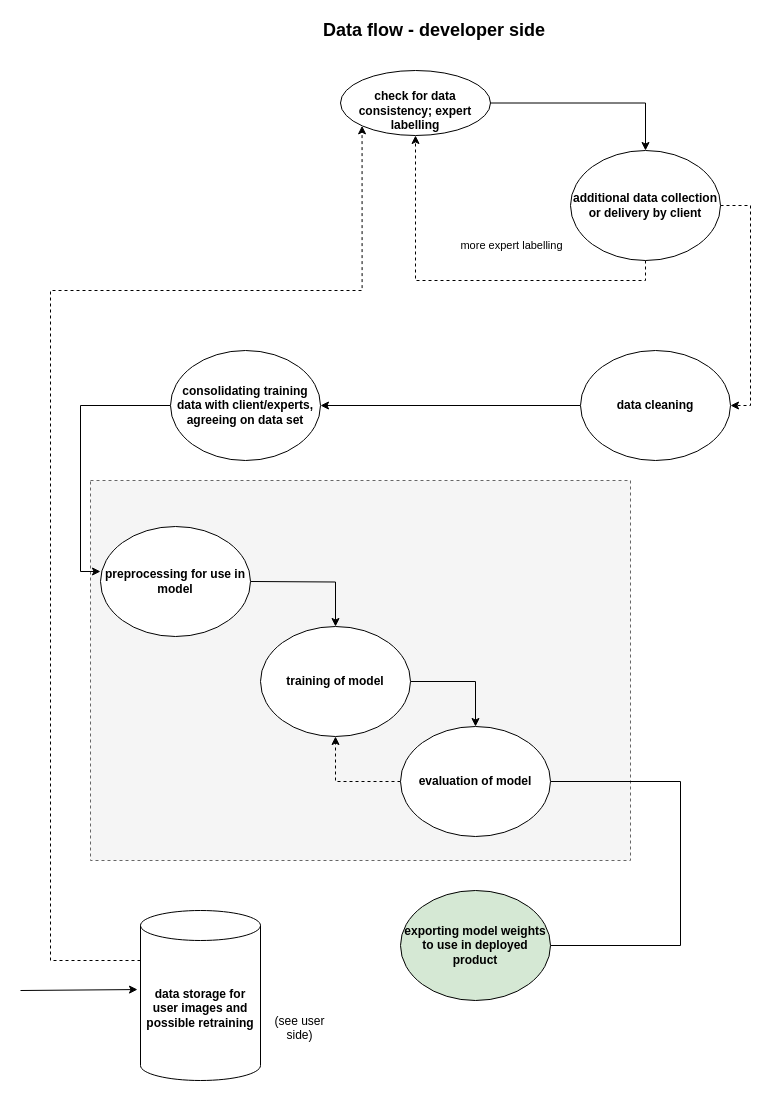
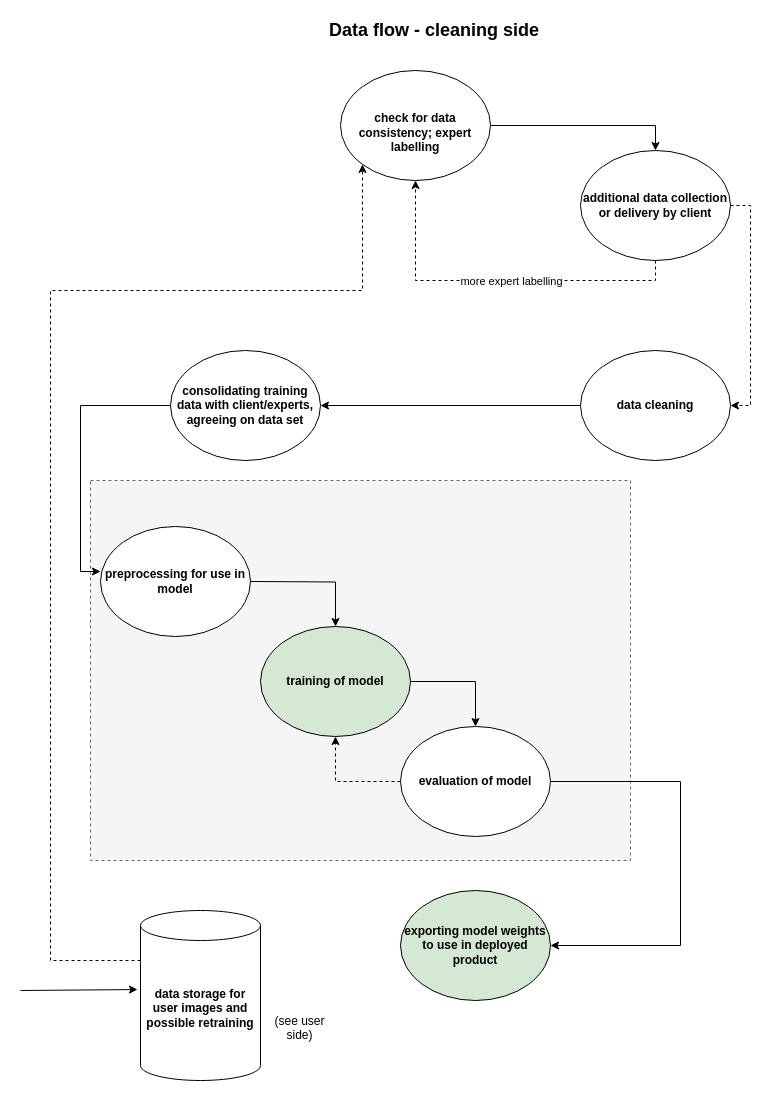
node "Data flow - developer side": label "Data flow - developer side" -> "Data flow - cleaning side"
node "check for data consistency; expert labelling": size 150x65 -> 150x110
node "additional data collection or delivery by client": moved (646, 206) -> (656, 206)
node "training of model": fillcolor #ffffff -> #d5e8d4
edge "evaluation of model" -- "exporting model weights to use in deployed product": arrowhead none -> classic
